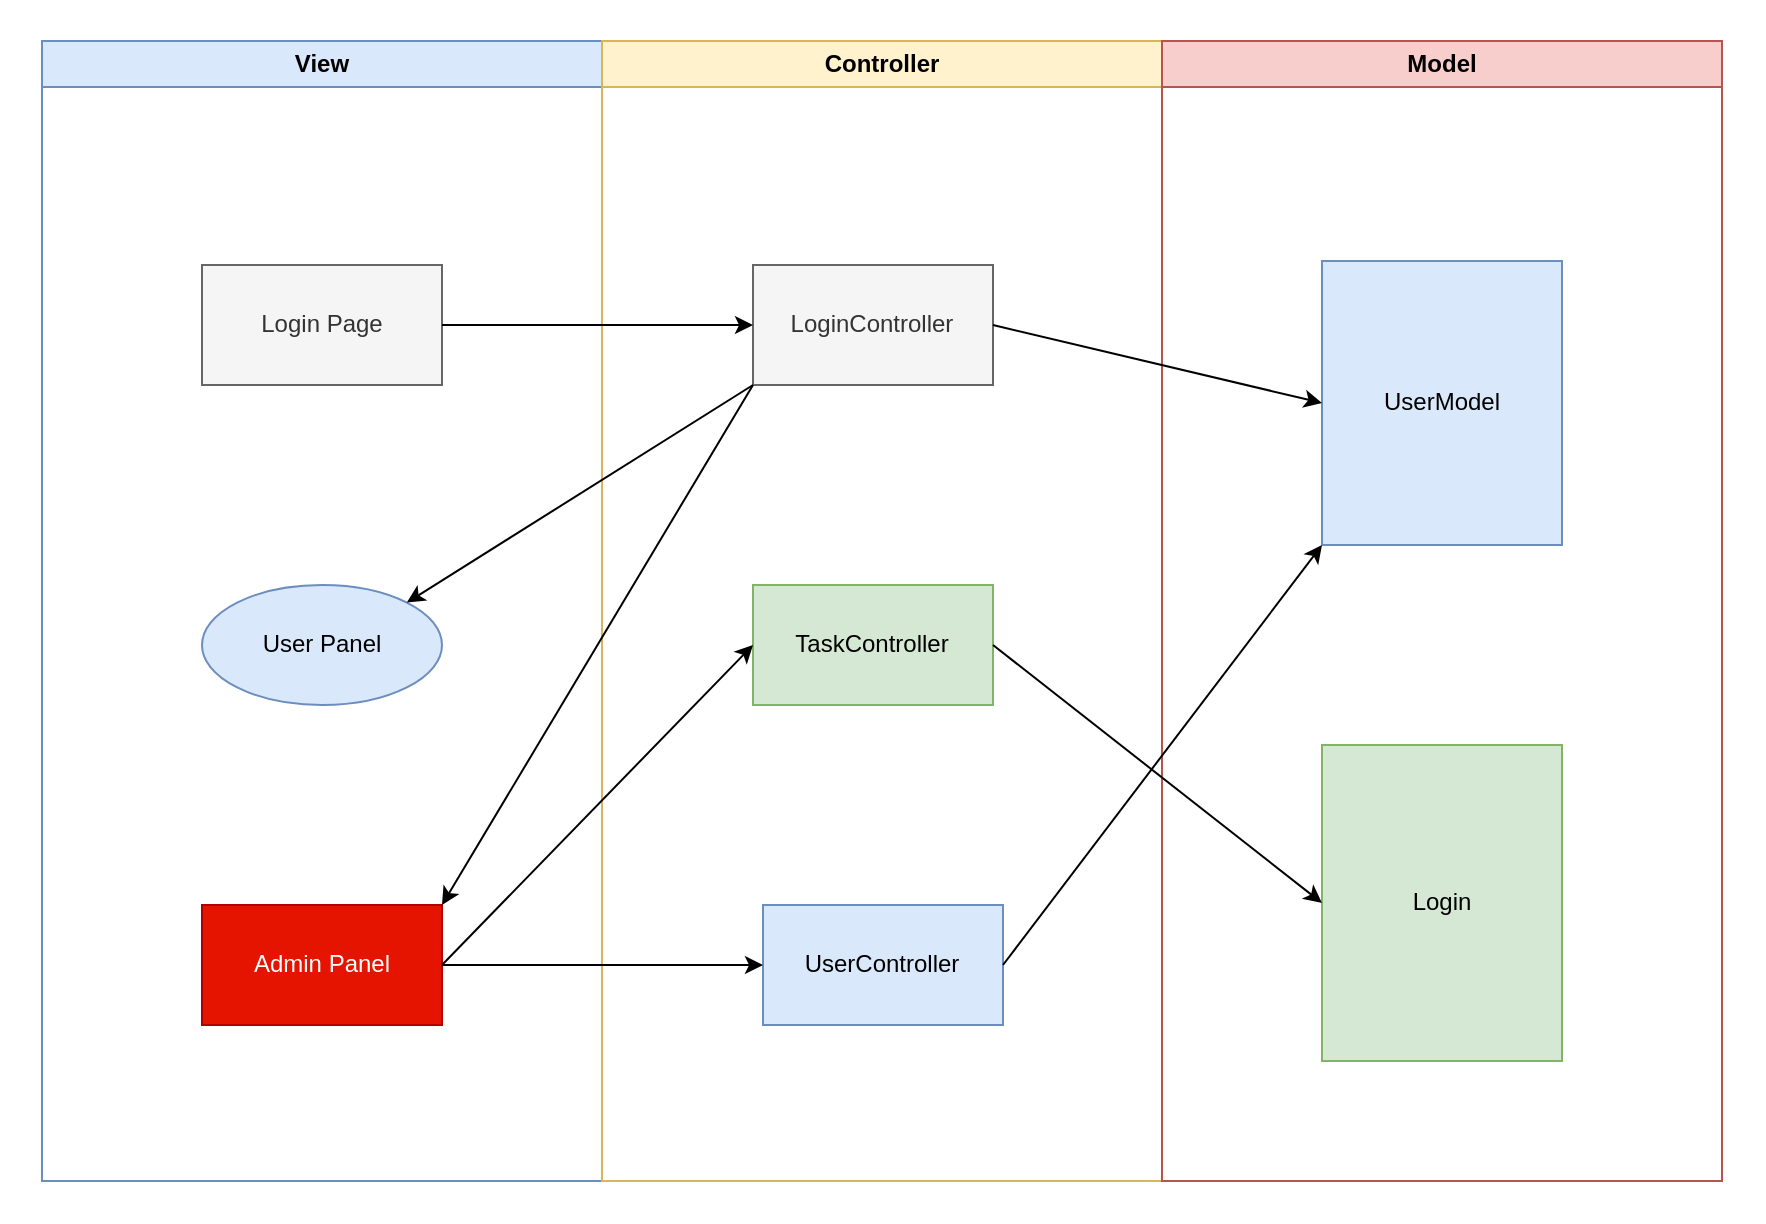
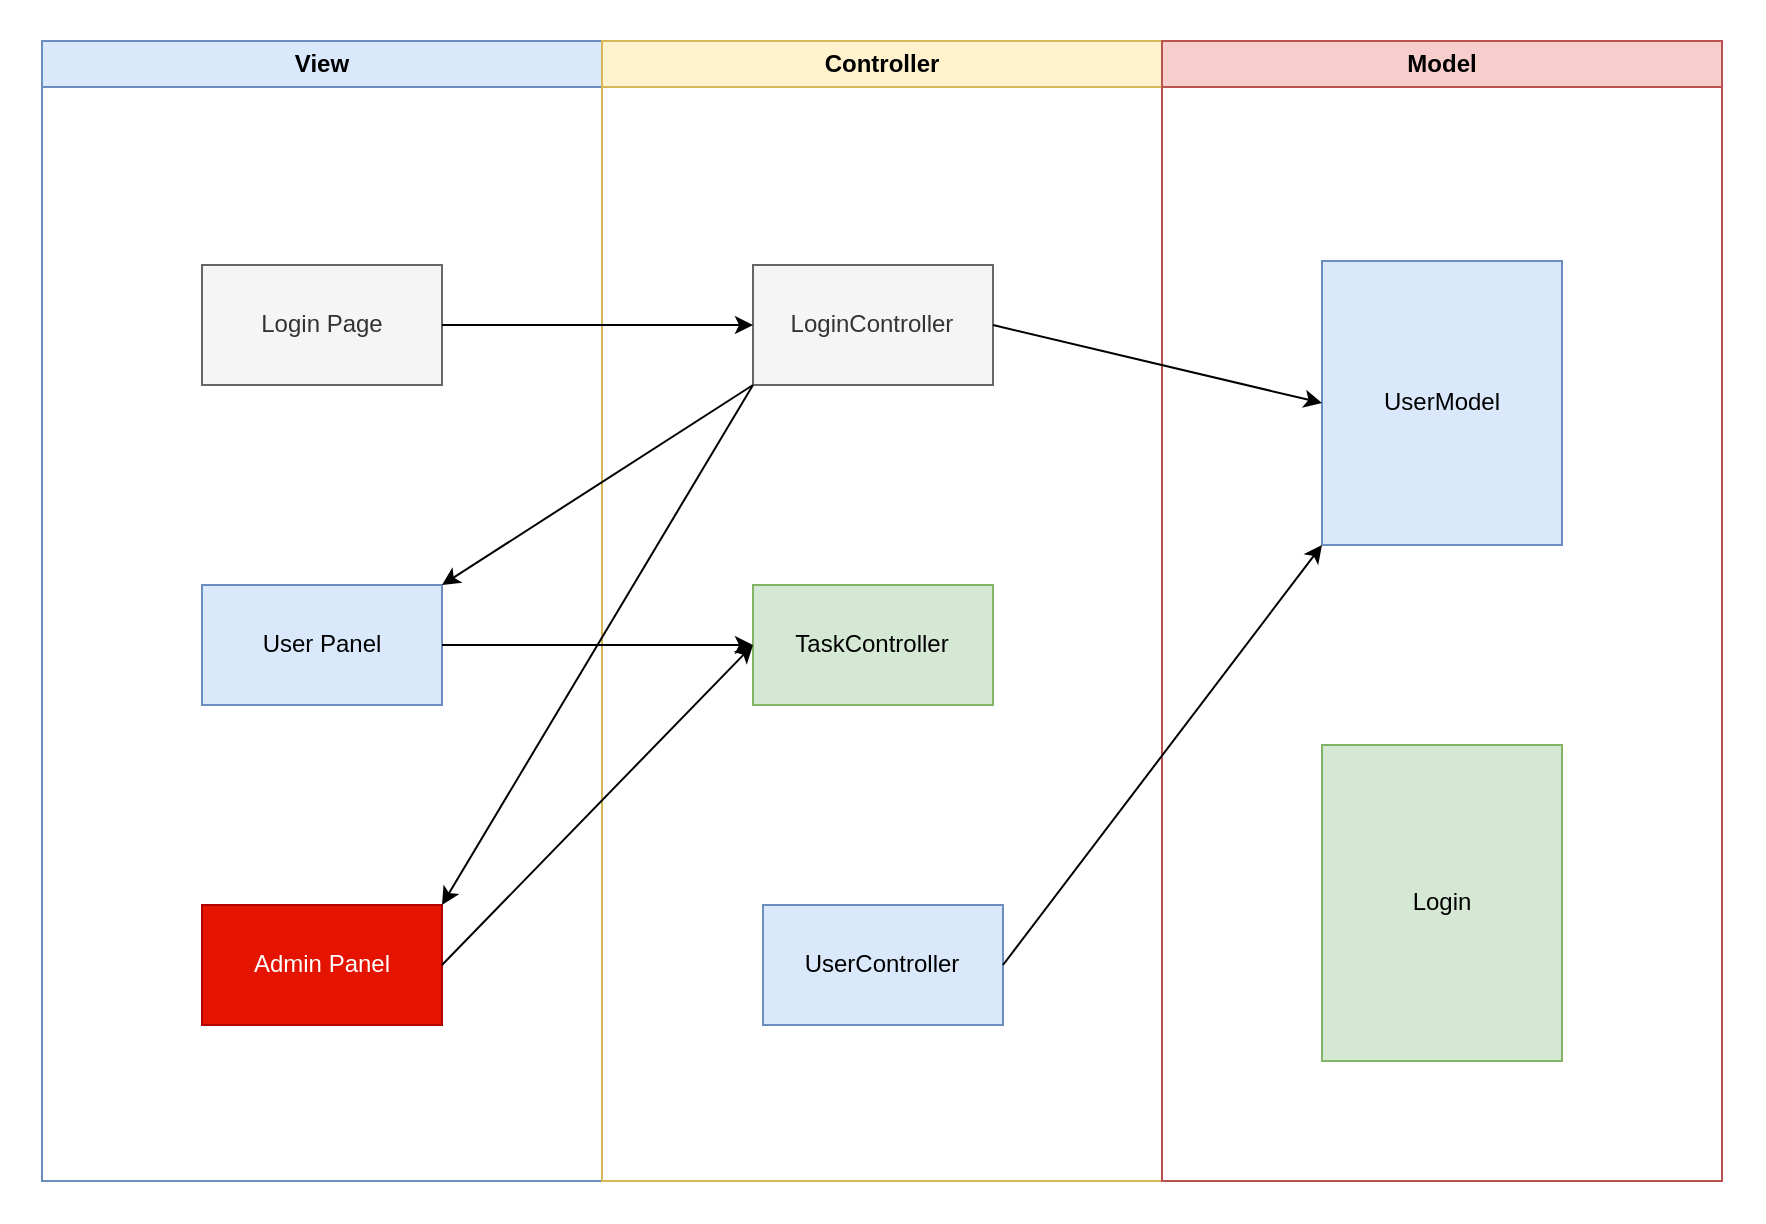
node "User Panel": shape ellipse -> rectangle
edge "User Panel" -> "TaskController": added
edge "TaskController" -> "Login": removed
edge "Admin Panel" -> "UserController": removed
